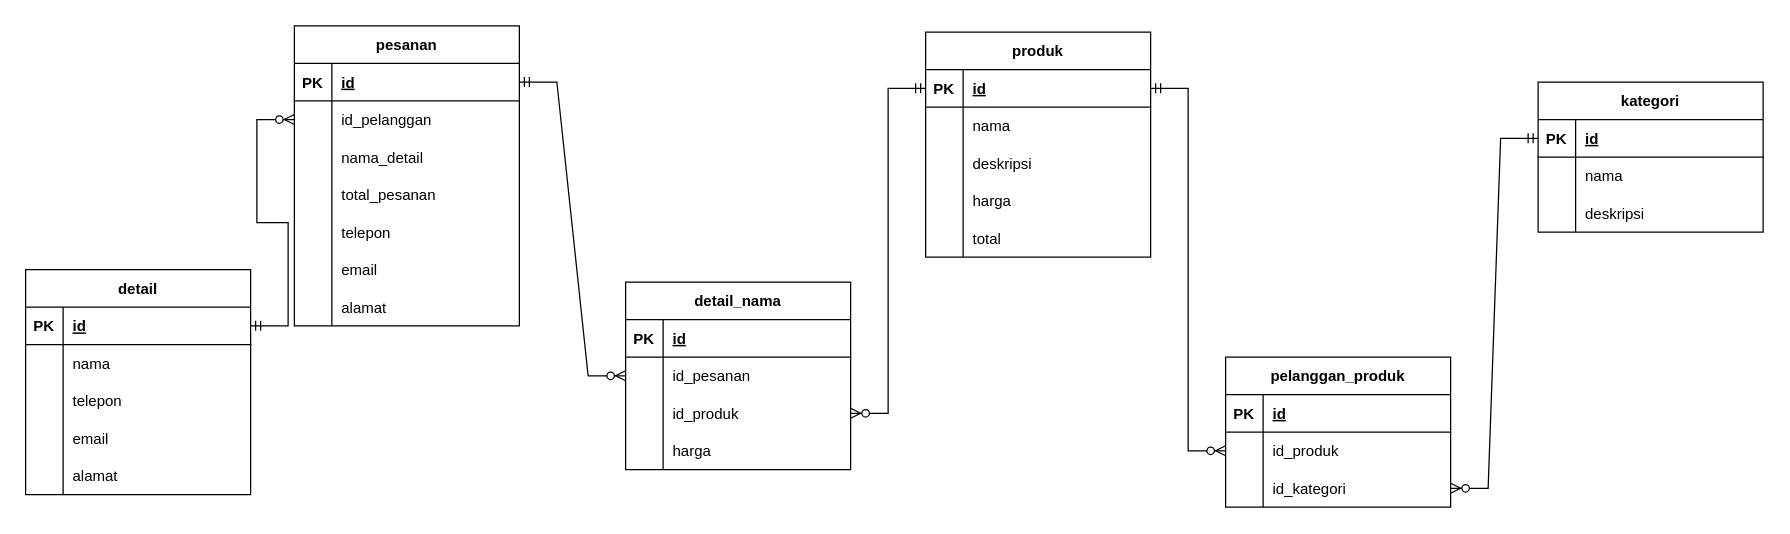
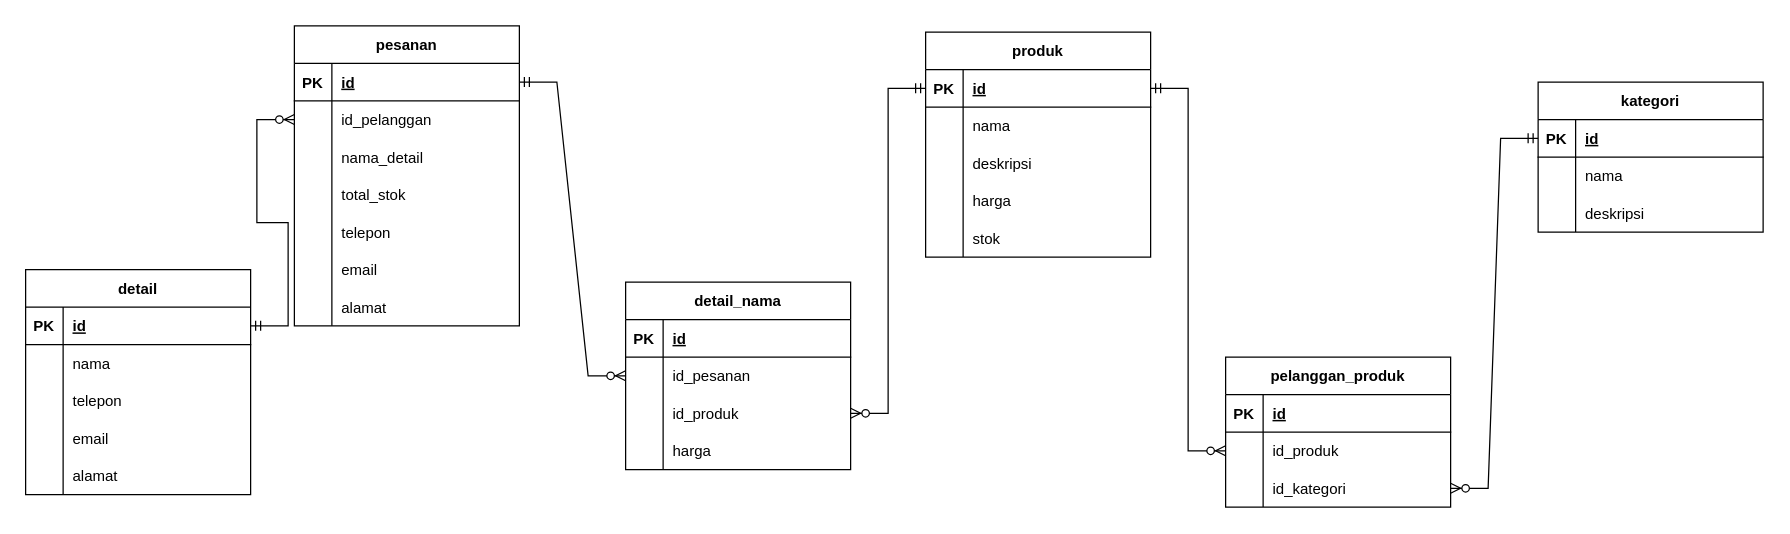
node "total_pesanan": label "total_pesanan" -> "total_stok"
node "total": label "total" -> "stok"
